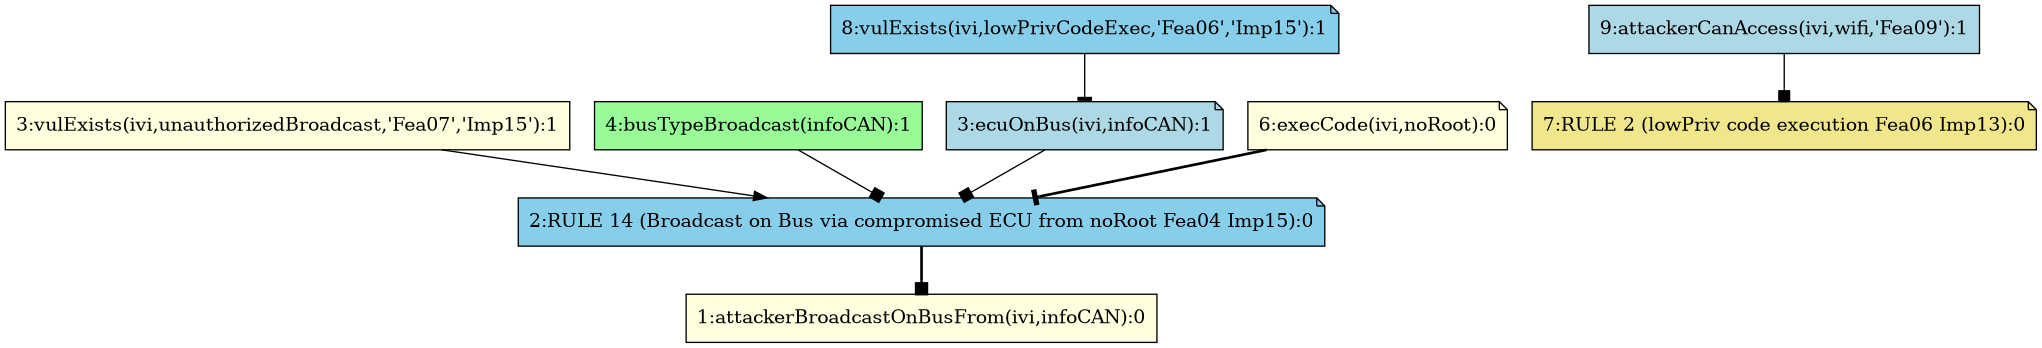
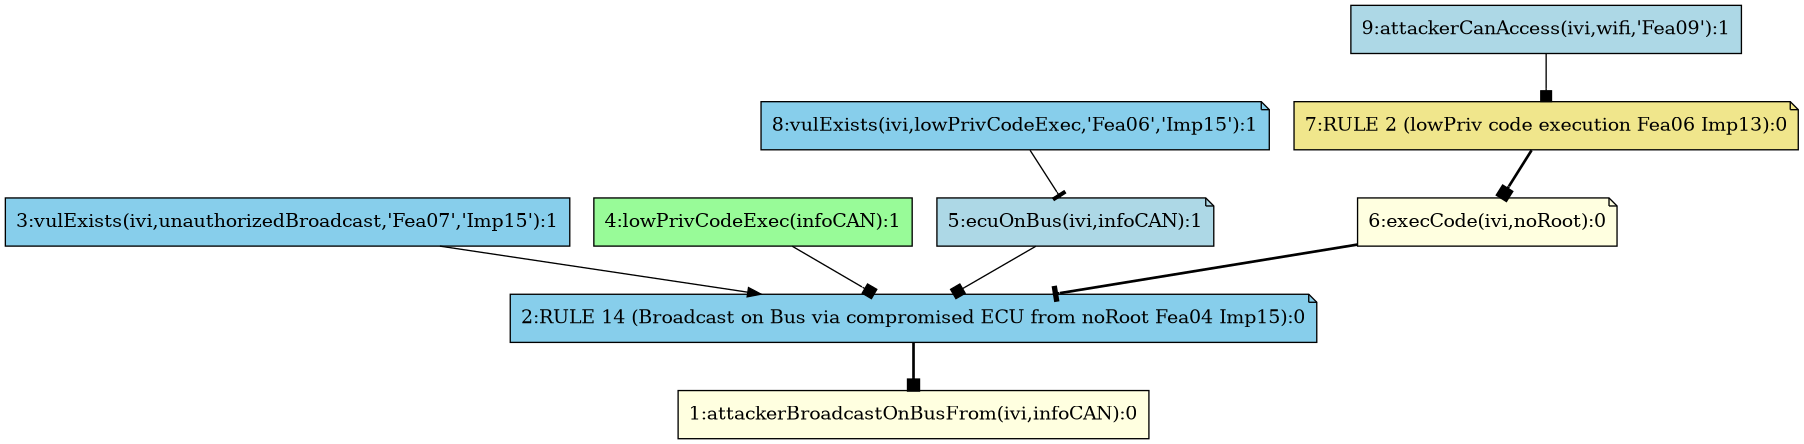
node "3:vulExists(ivi,unauthorizedBroadcast,'Fea07','Imp15'):1": fillcolor lightyellow -> skyblue
node "4:busTypeBroadcast(infoCAN):1": label "4:busTypeBroadcast(infoCAN):1" -> "4:lowPrivCodeExec(infoCAN):1"
node "3:ecuOnBus(ivi,infoCAN):1": label "3:ecuOnBus(ivi,infoCAN):1" -> "5:ecuOnBus(ivi,infoCAN):1"
edge "7:RULE 2 (lowPriv code execution Fea06 Imp13):0" -> "6:execCode(ivi,noRoot):0": added
